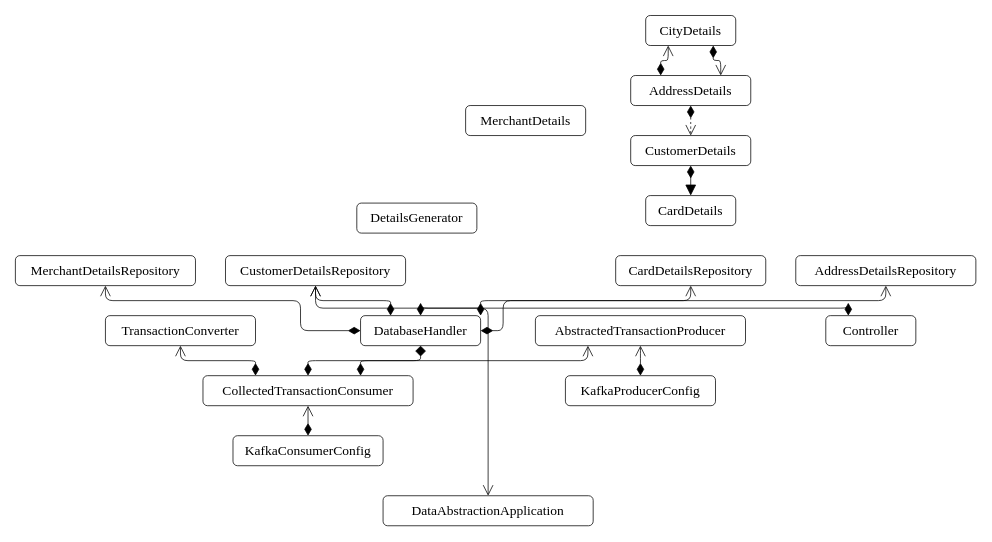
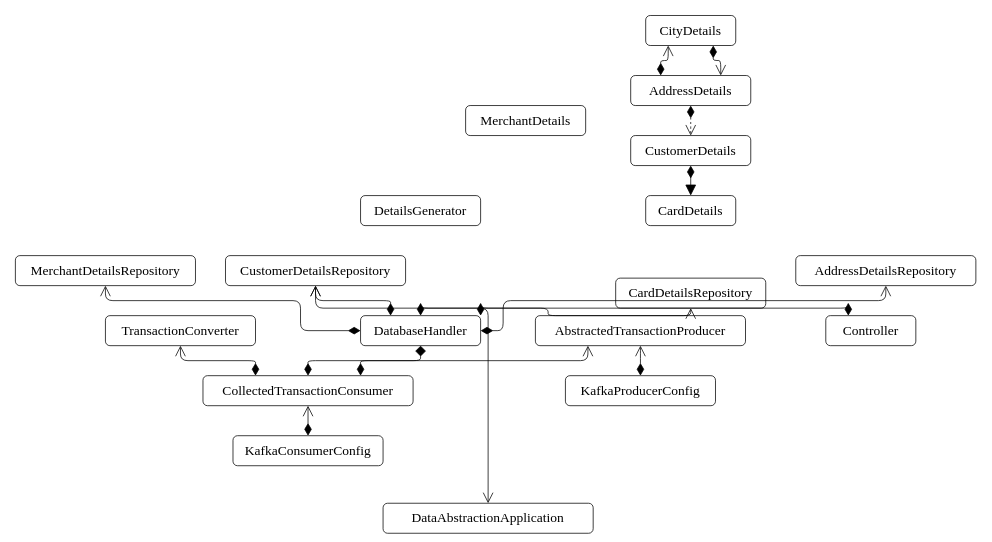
node "DetailsGenerator": moved (417, 218) -> (420, 210)
node "CardDetailsRepository": moved (690, 270) -> (690, 293)
node "DataAbstractionApplication": moved (488, 510) -> (488, 518)
